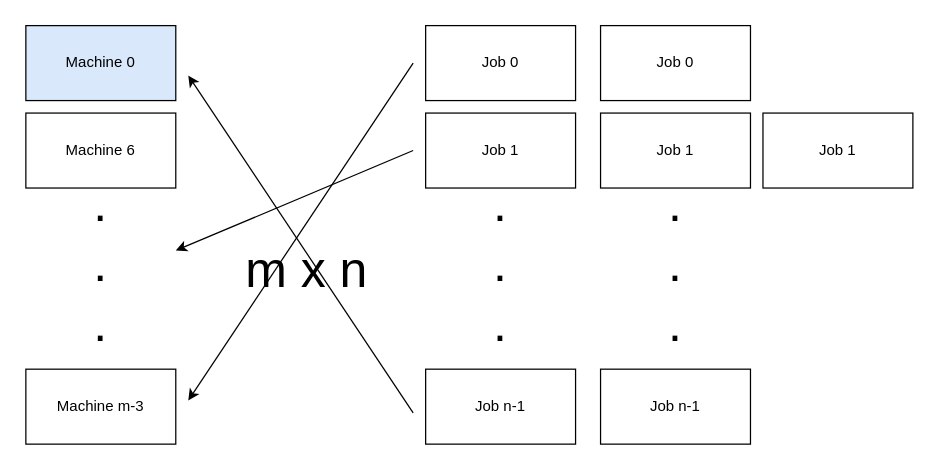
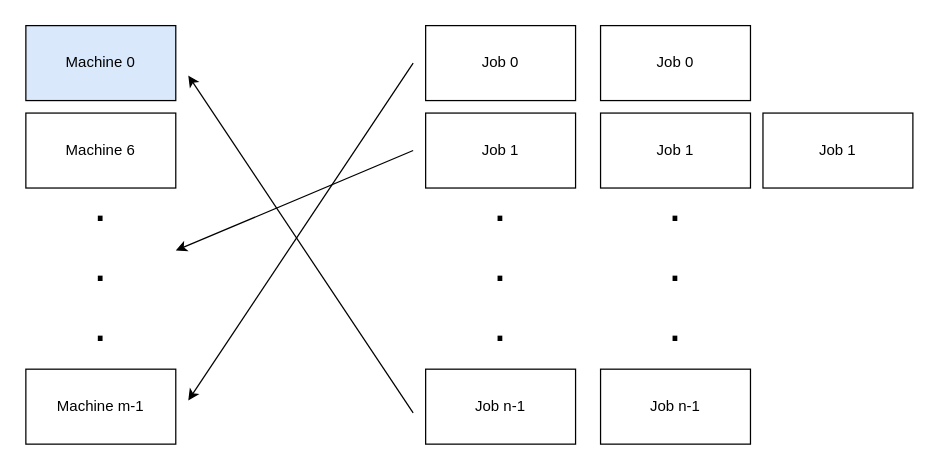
node "m x n": removed
node "Machine m-3": label "Machine m-3" -> "Machine m-1"
